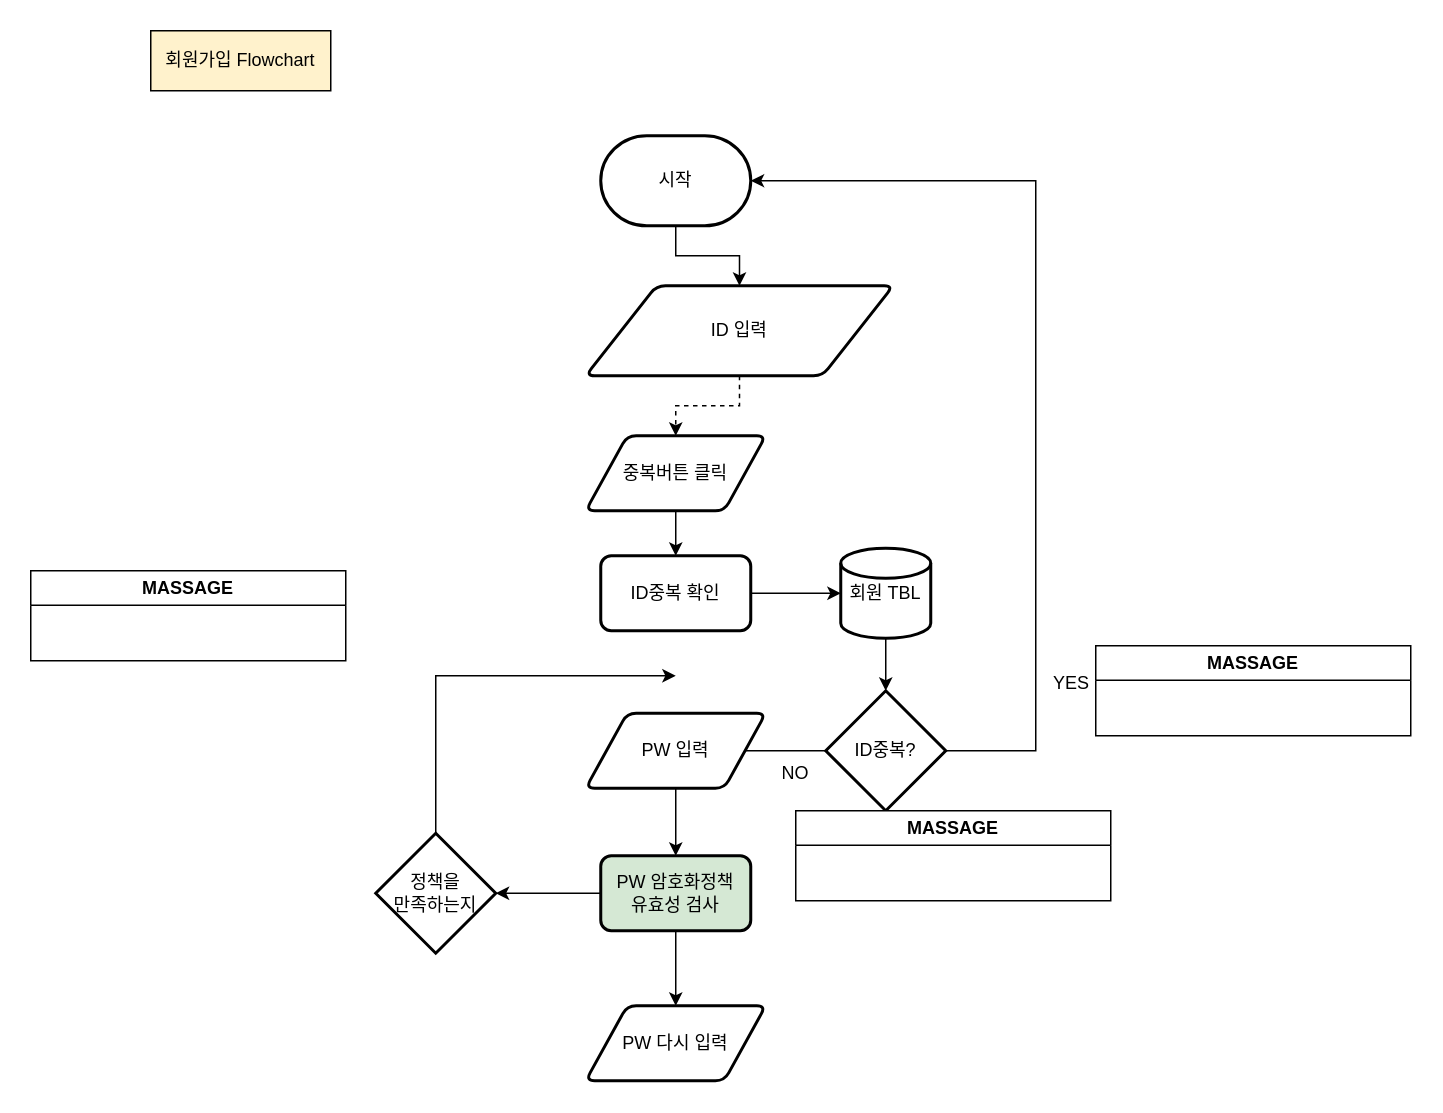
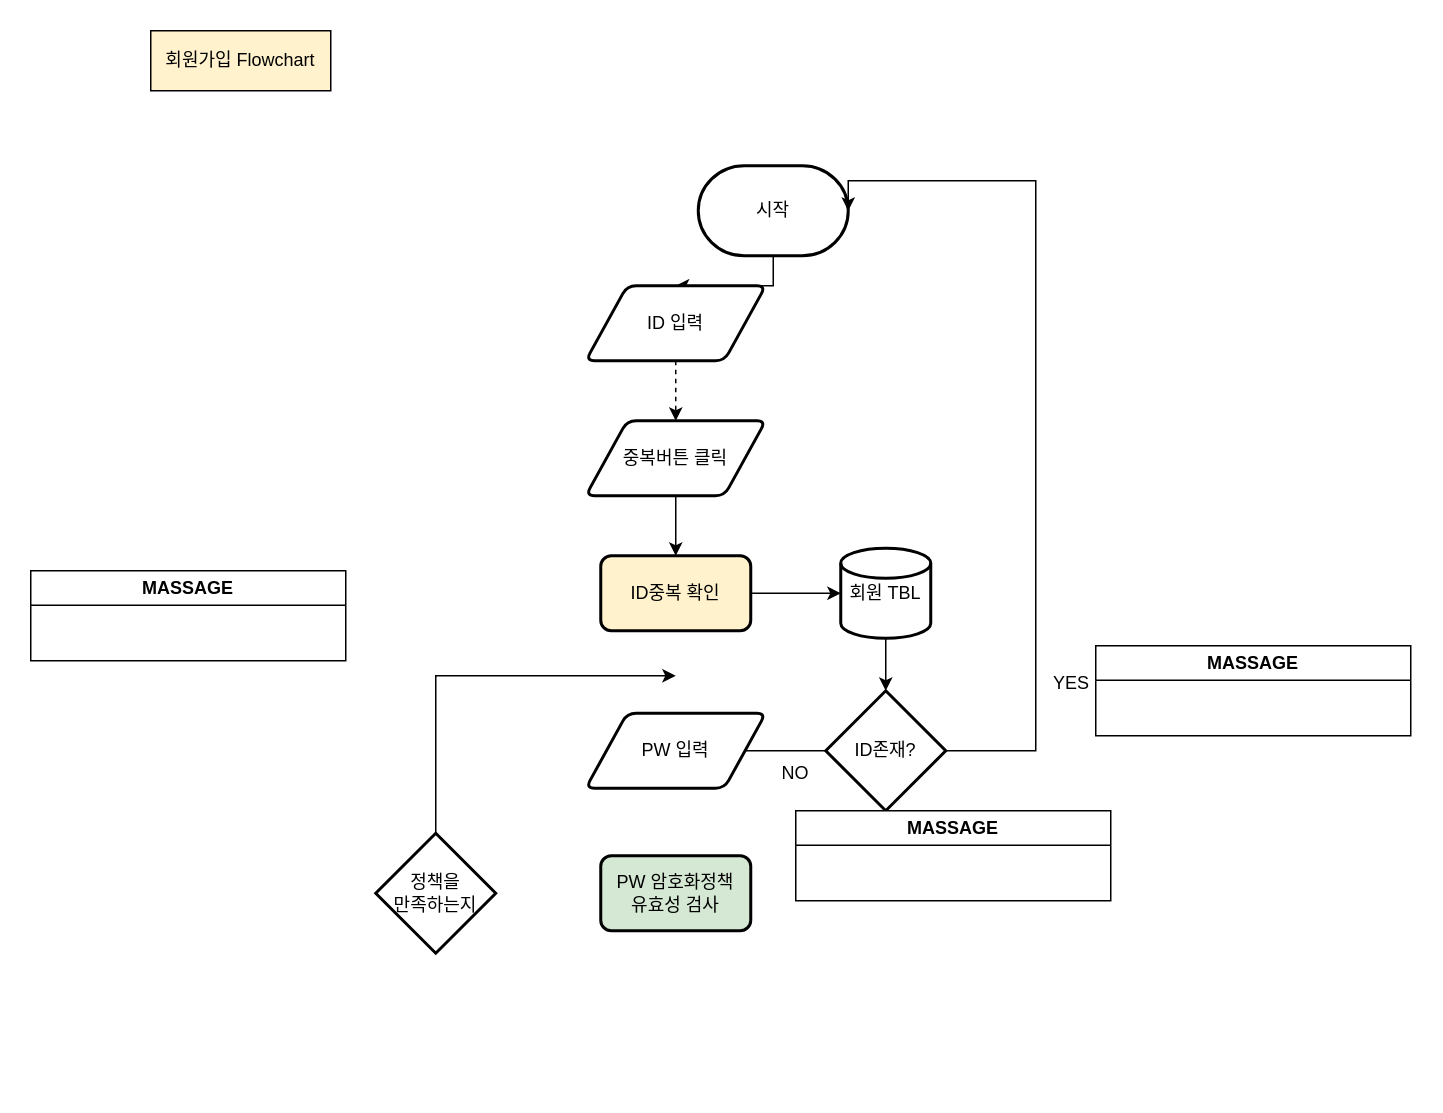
node "시작": moved (676, 181) -> (773, 211)
node "ID 입력": size 308x90 -> 180x75
node "중복버튼 클릭": moved (676, 473) -> (676, 458)
node "ID중복 확인": fillcolor #ffffff -> #fff2cc
node "ID중복?": label "ID중복?" -> "ID존재?"
edge "PW 입력" -> "PW 암호화정책 유효성 검사": removed
edge "PW 암호화정책 유효성 검사" -> "정책을 만족하는지": removed
edge "PW 암호화정책 유효성 검사" -> "PW 다시 입력": removed
node "PW 다시 입력": removed
